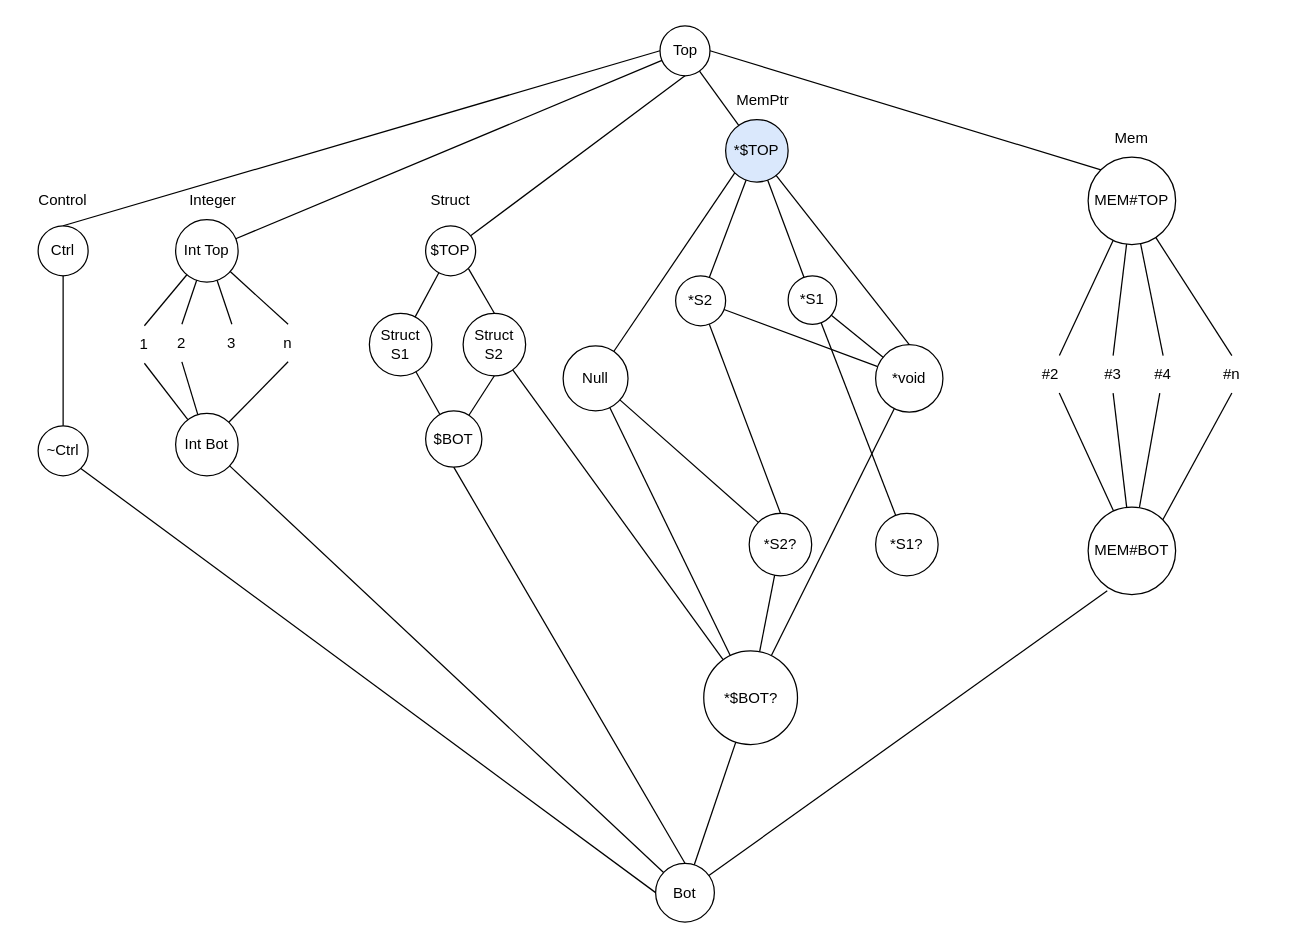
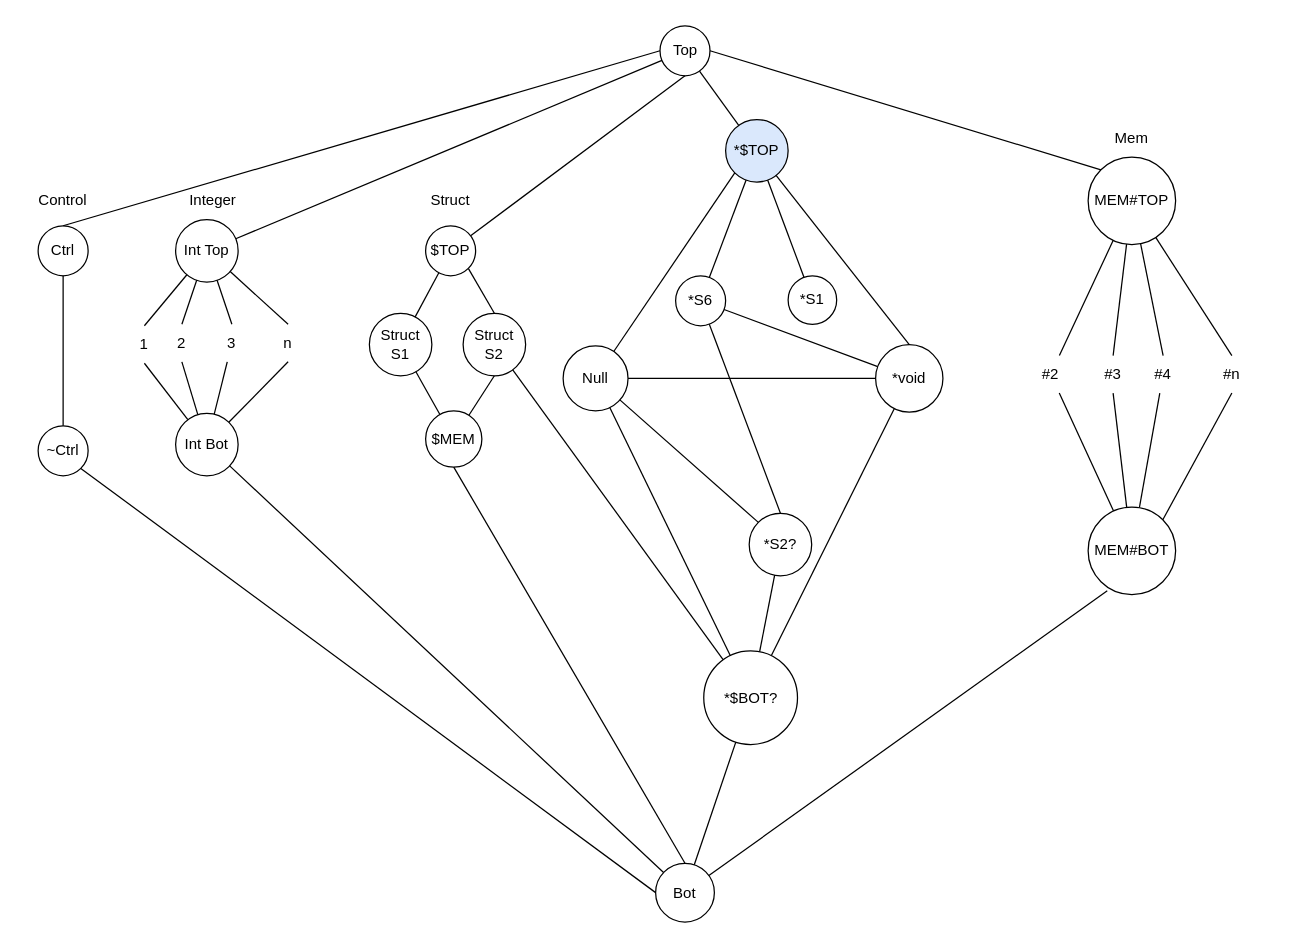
node "MemPtr": removed
node "*S2": label "*S2" -> "*S6"
edge "*S1" -- "*void": now "Null" -- "*void"
edge "3" -- "Int Bot": added
edge "*S1" -- "*S1?": removed
node "$BOT": label "$BOT" -> "$MEM"
node "*S1?": removed
